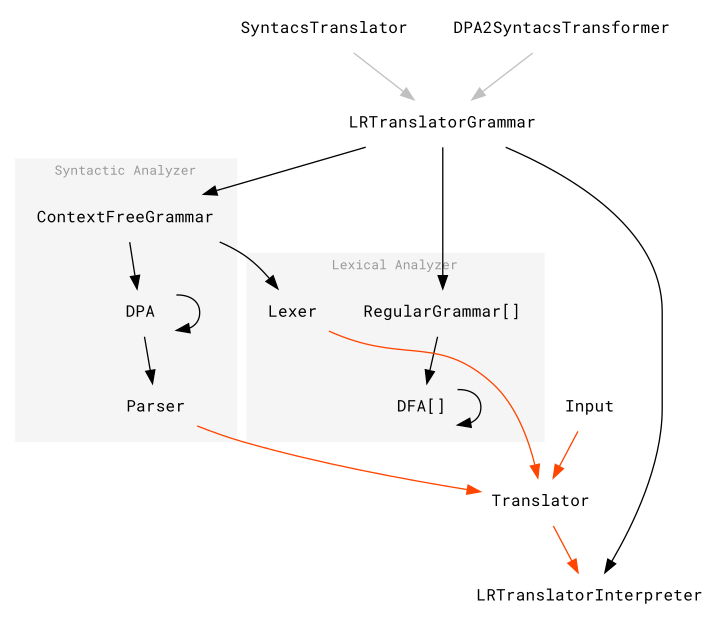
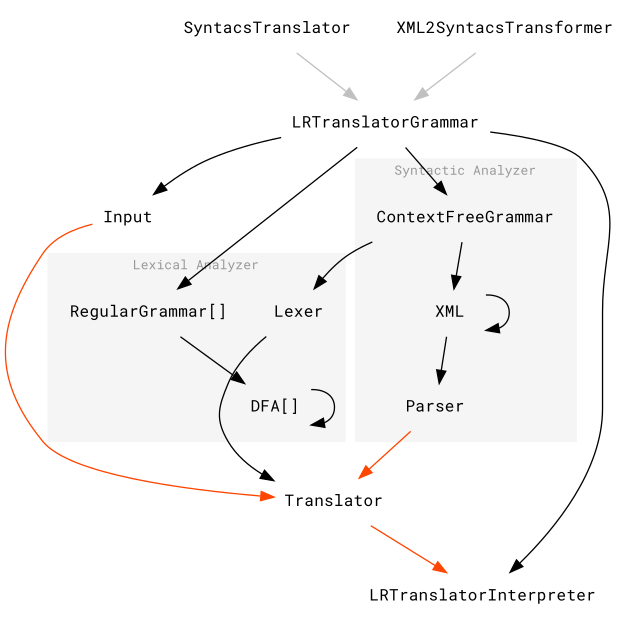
node "DPA2SyntacsTransformer": label "DPA2SyntacsTransformer" -> "XML2SyntacsTransformer"
edge "LRTranslatorGrammar" -> "Input": added
node "DPA": label "DPA" -> "XML"
edge "Lexer" -> "Translator": color orangered -> black
